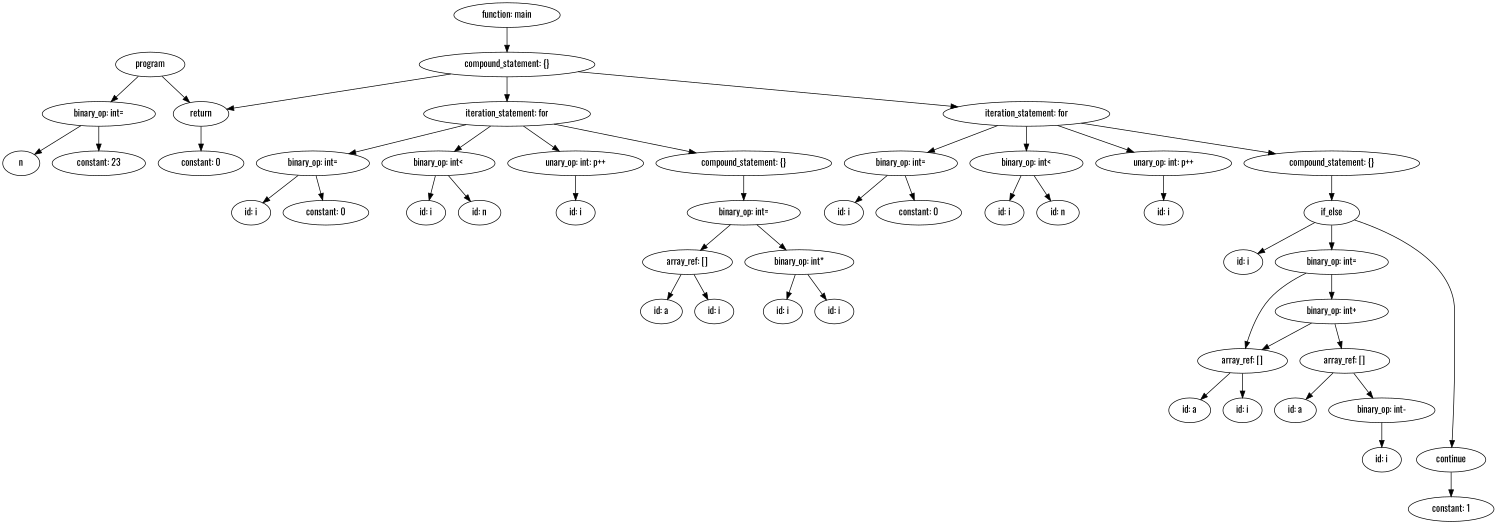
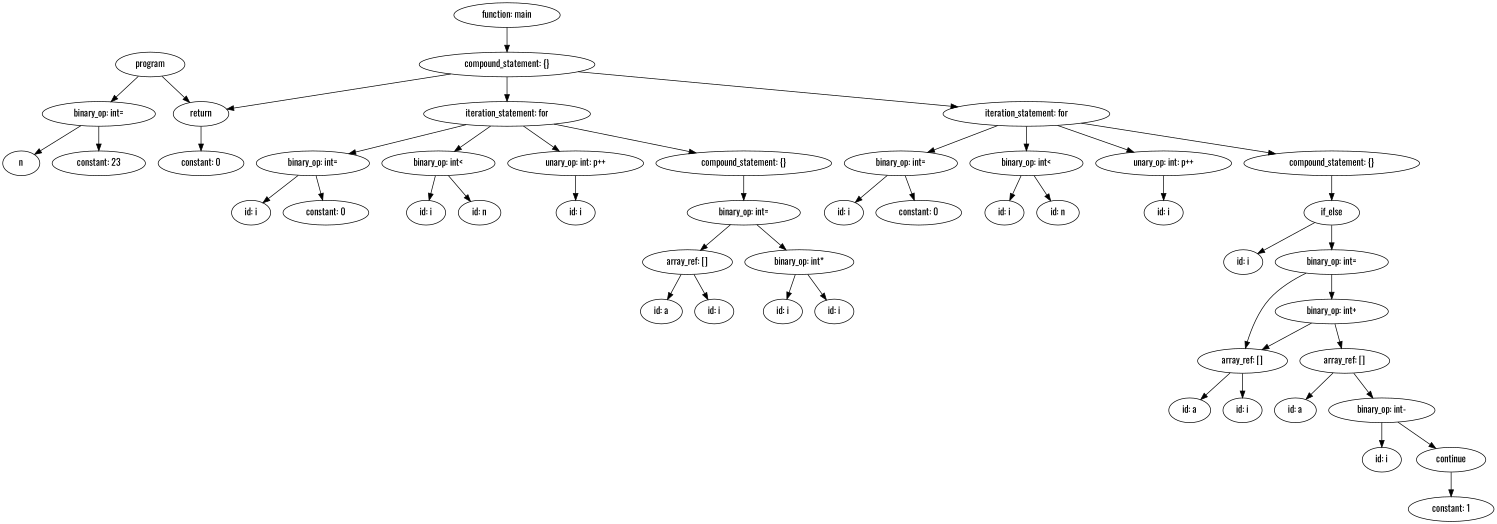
edge "if_else" -> "continue": now "binary_op: int-" -> "continue"
